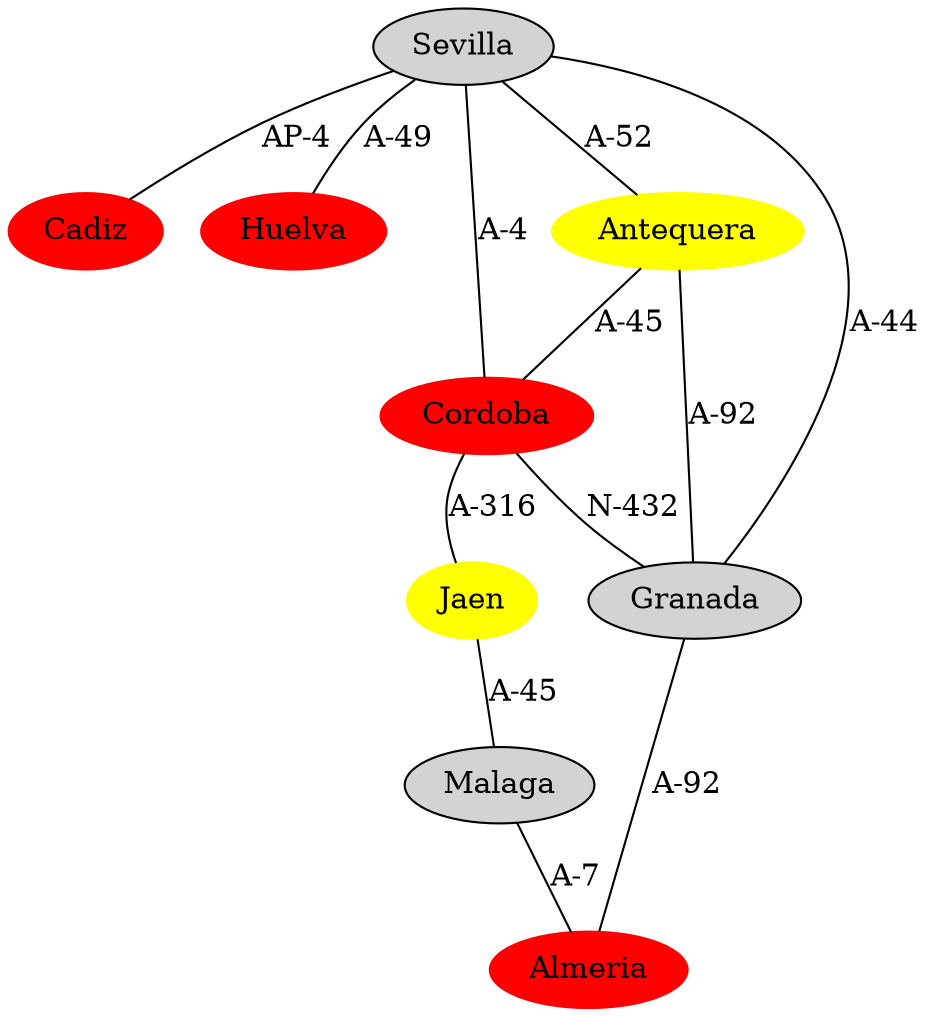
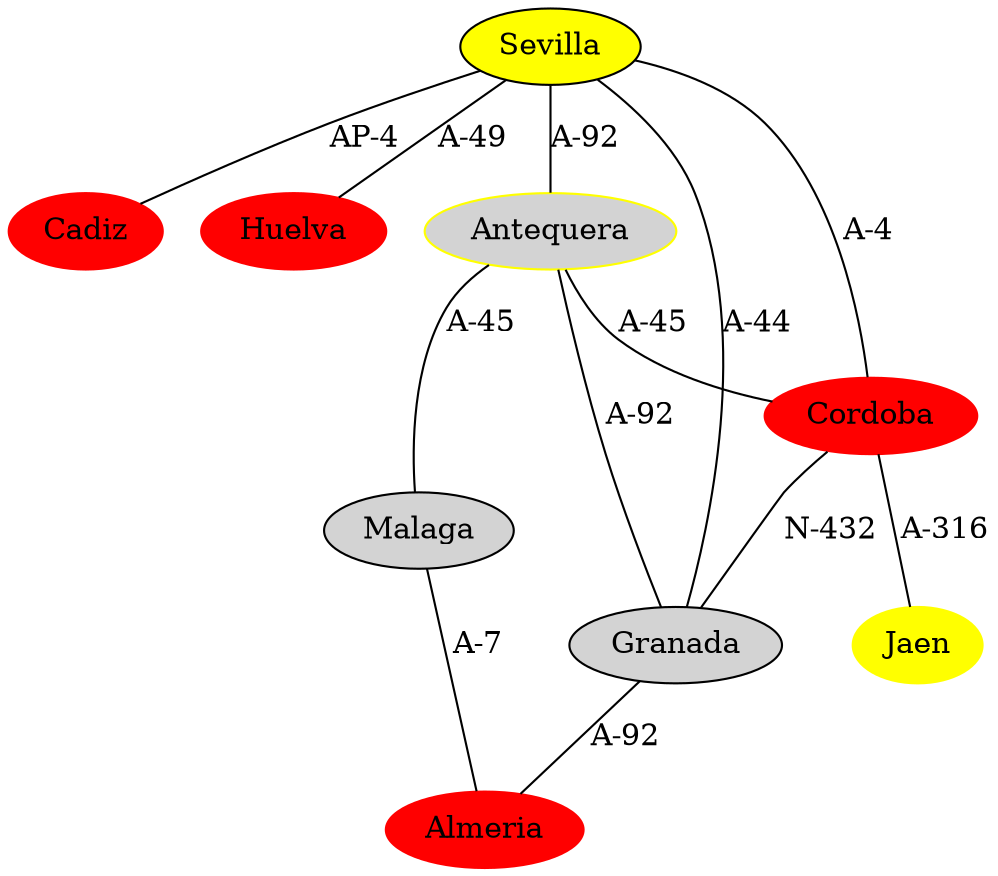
node "Sevilla": fillcolor lightgrey -> yellow
edge "Sevilla" -- "Antequera": label "A-52" -> "A-92"
node "Antequera": fillcolor yellow -> lightgrey
edge "Jaen" -- "Malaga": now "Antequera" -- "Malaga"
